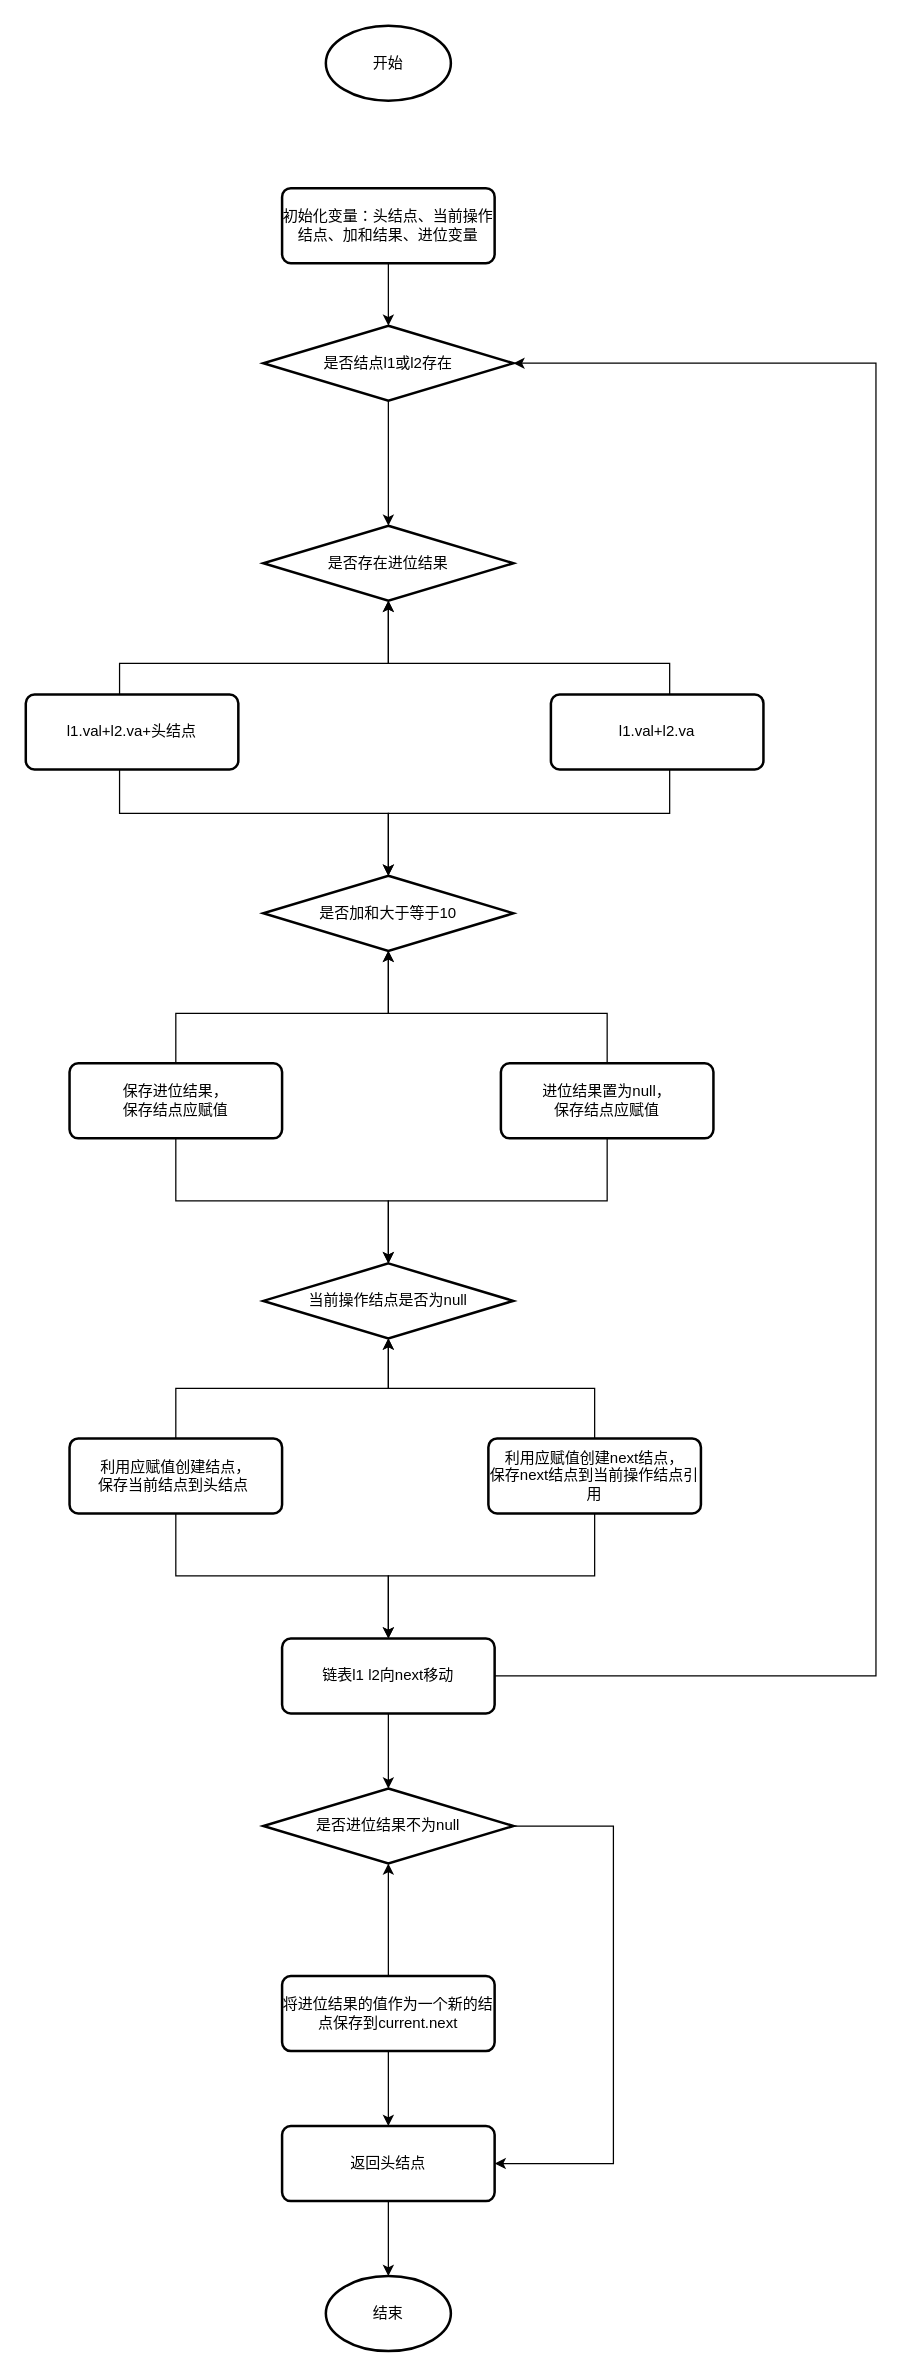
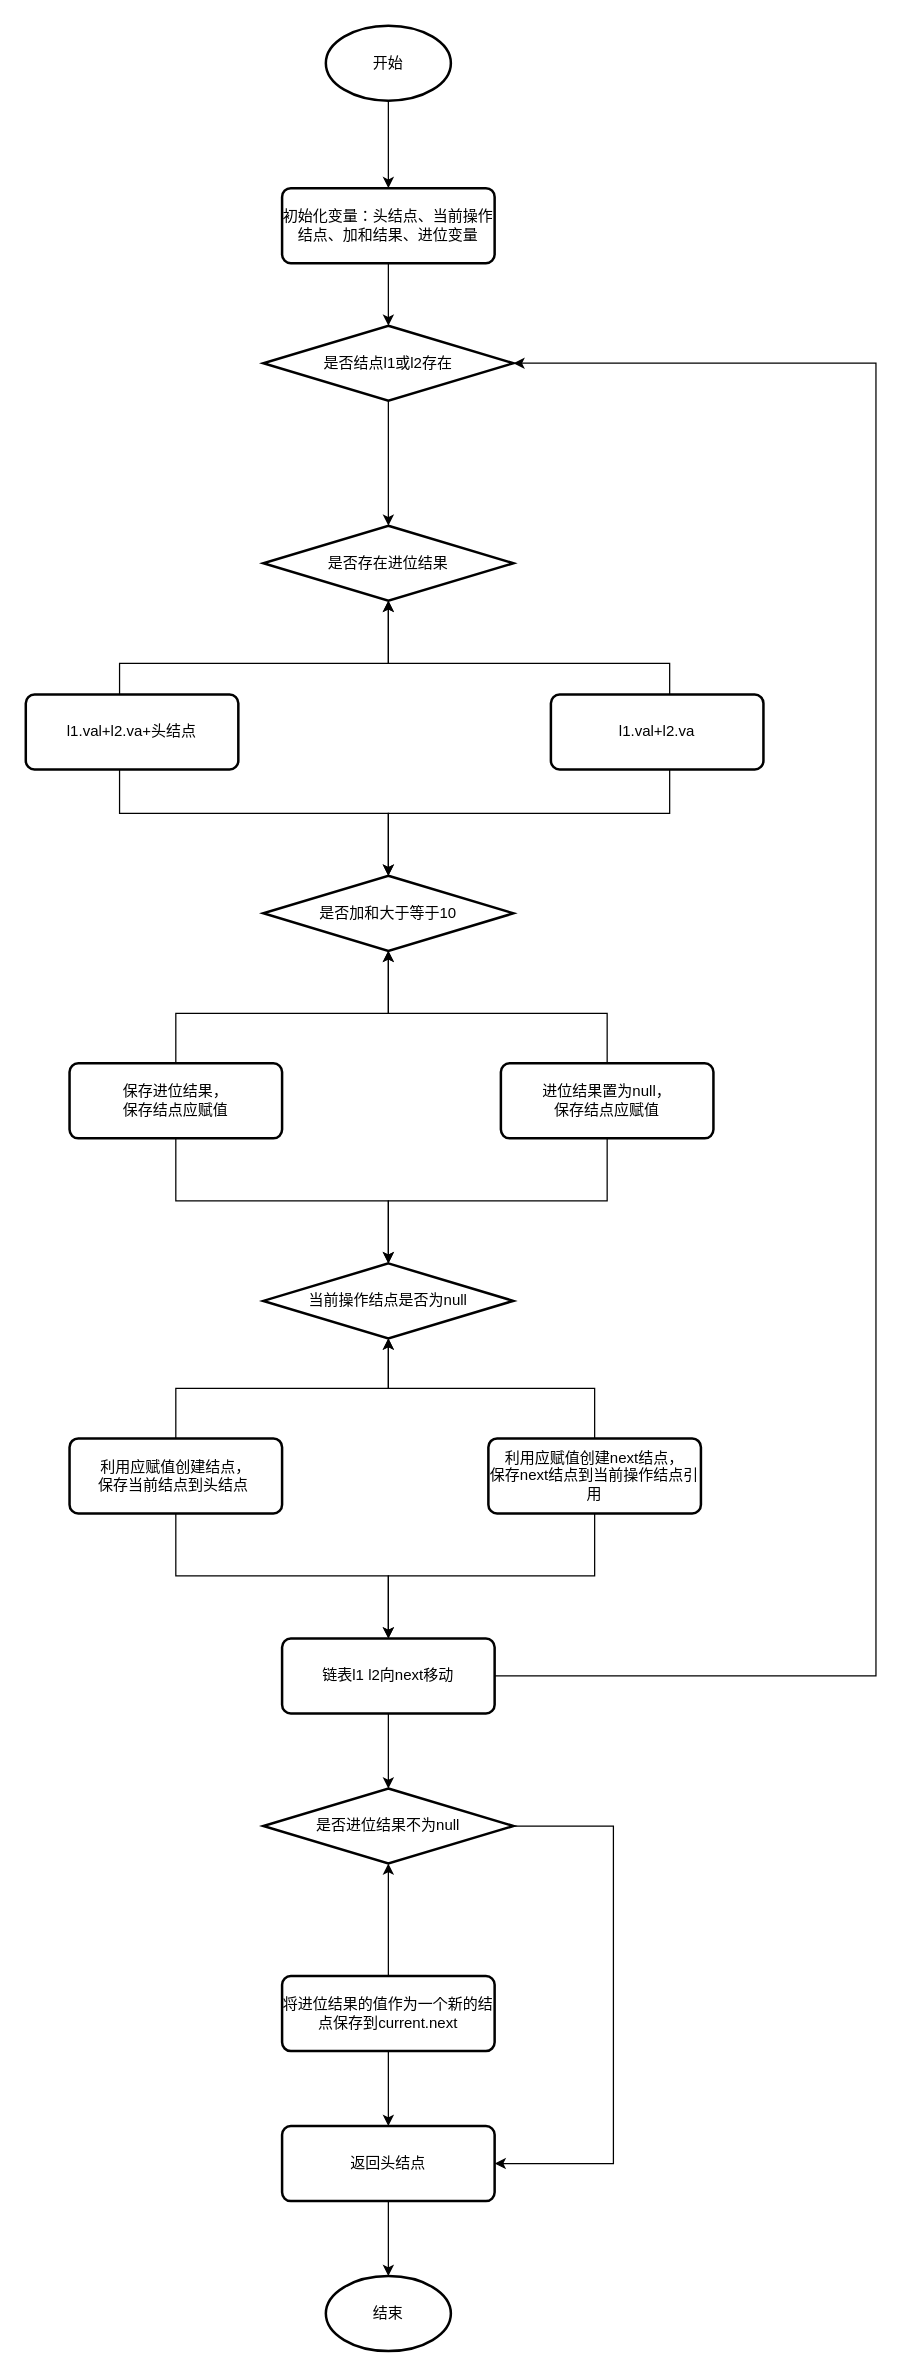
edge "开始" -> "初始化变量：头结点、当前操作结点、加和结果、进位变量": added
